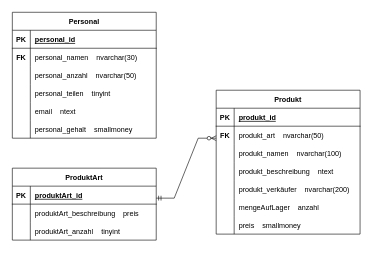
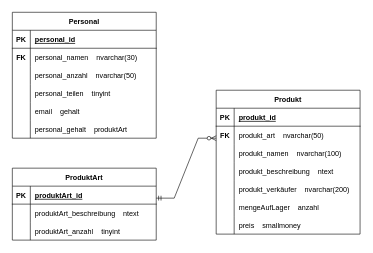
node "email ntext": label "email ntext" -> "email gehalt"
node "personal_gehalt smallmoney": label "personal_gehalt smallmoney" -> "personal_gehalt produktArt"
node "produktArt_beschreibung preis": label "produktArt_beschreibung preis" -> "produktArt_beschreibung ntext"
